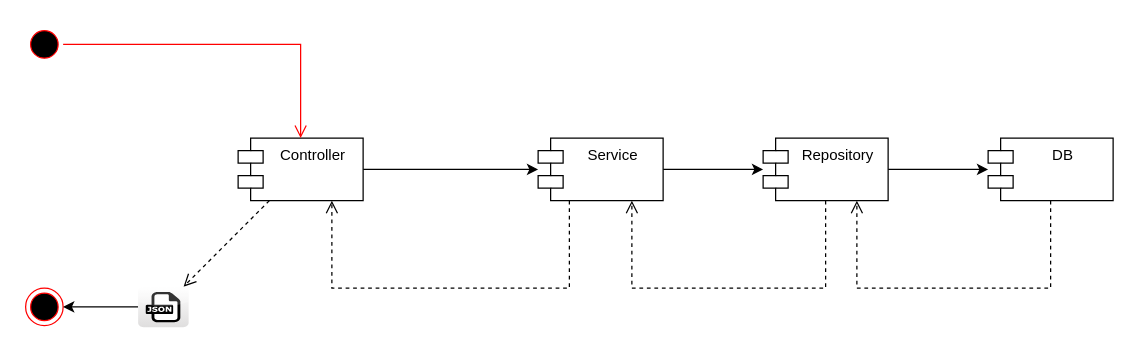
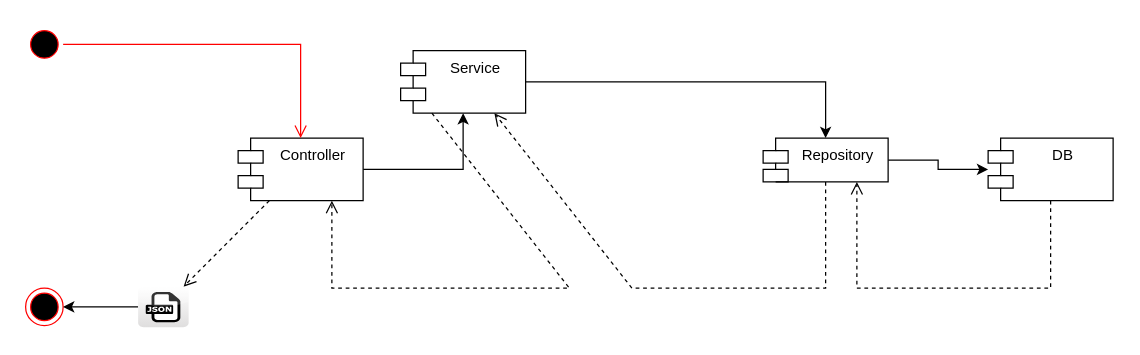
node "Service": moved (601, 169) -> (463, 82)
node "Repository": size 125x63 -> 125x44
